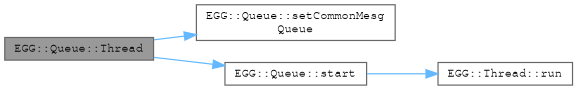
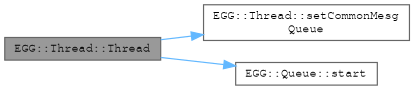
node "EGG::Queue::setCommonMesg Queue": label "EGG::Queue::setCommonMesg Queue" -> "EGG::Thread::setCommonMesg Queue"
node "EGG::Queue::Thread": label "EGG::Queue::Thread" -> "EGG::Thread::Thread"
node "EGG::Thread::run": removed
